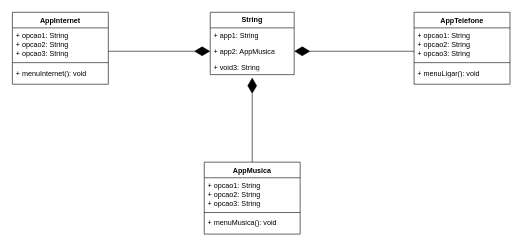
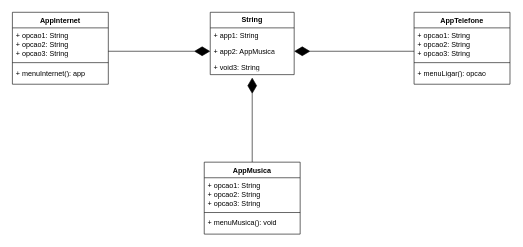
node "+ menuInternet(): void": label "+ menuInternet(): void" -> "+ menuInternet(): app"
node "+ menuLigar(): void": label "+ menuLigar(): void" -> "+ menuLigar(): opcao"
